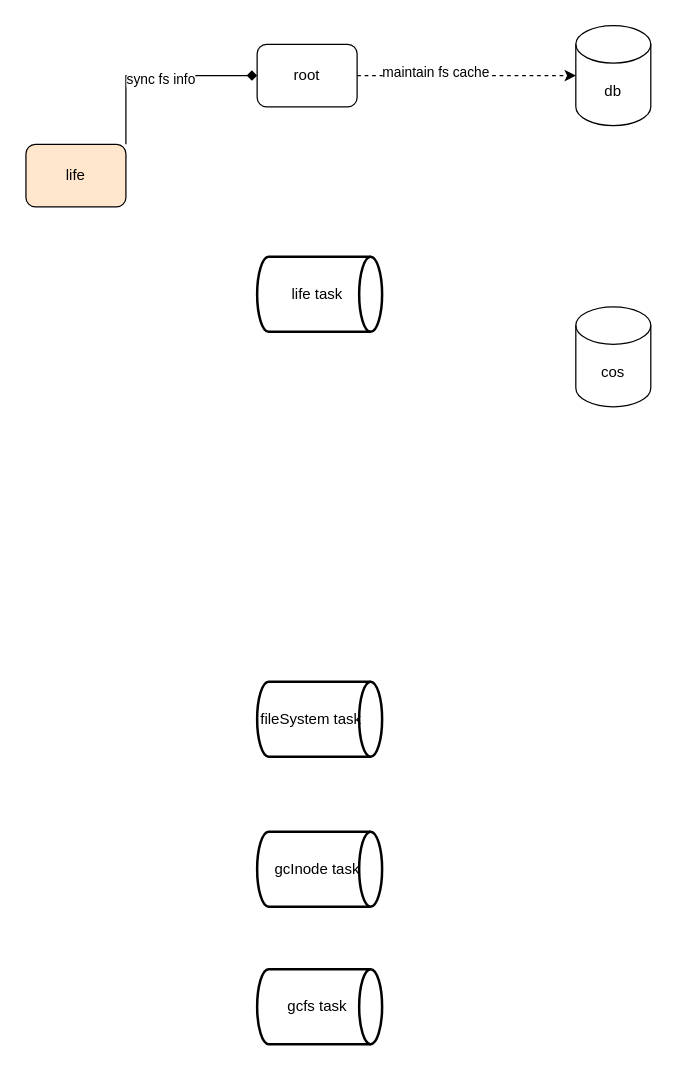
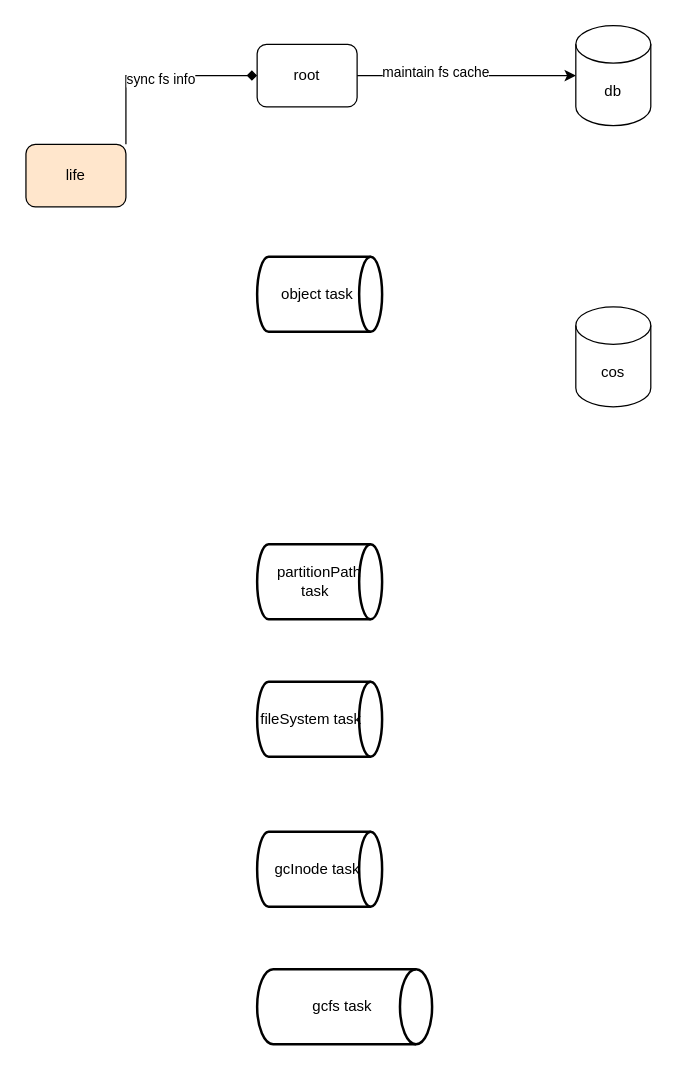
edge "root" -> "db": style dashed -> solid
node "life task": label "life task" -> "object task"
node "partitionPath task": added
node "gcfs task": size 125x75 -> 175x75
